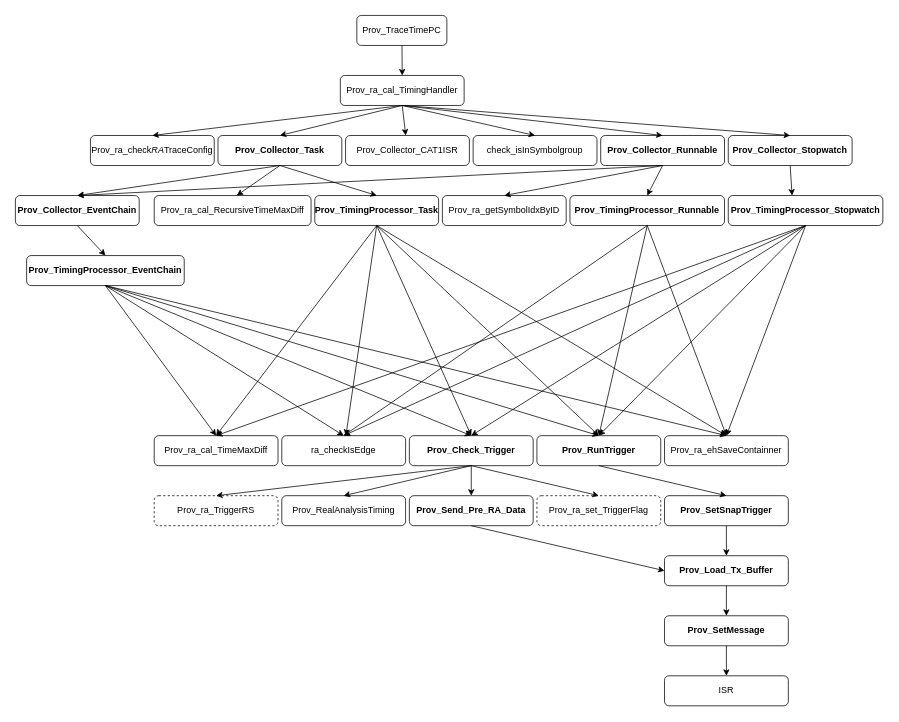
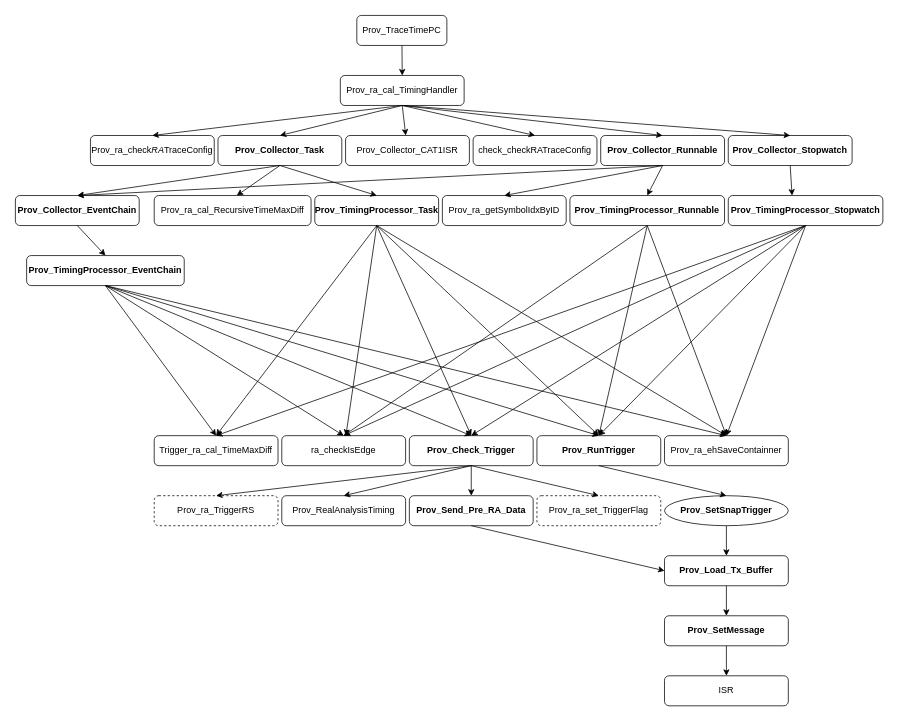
node "check_isInSymbolgroup": label "check_isInSymbolgroup" -> "check_checkRATraceConfig"
node "Prov_ra_cal_TimeMaxDiff": label "Prov_ra_cal_TimeMaxDiff" -> "Trigger_ra_cal_TimeMaxDiff"
node "Prov_SetSnapTrigger": shape rounded rectangle -> ellipse
